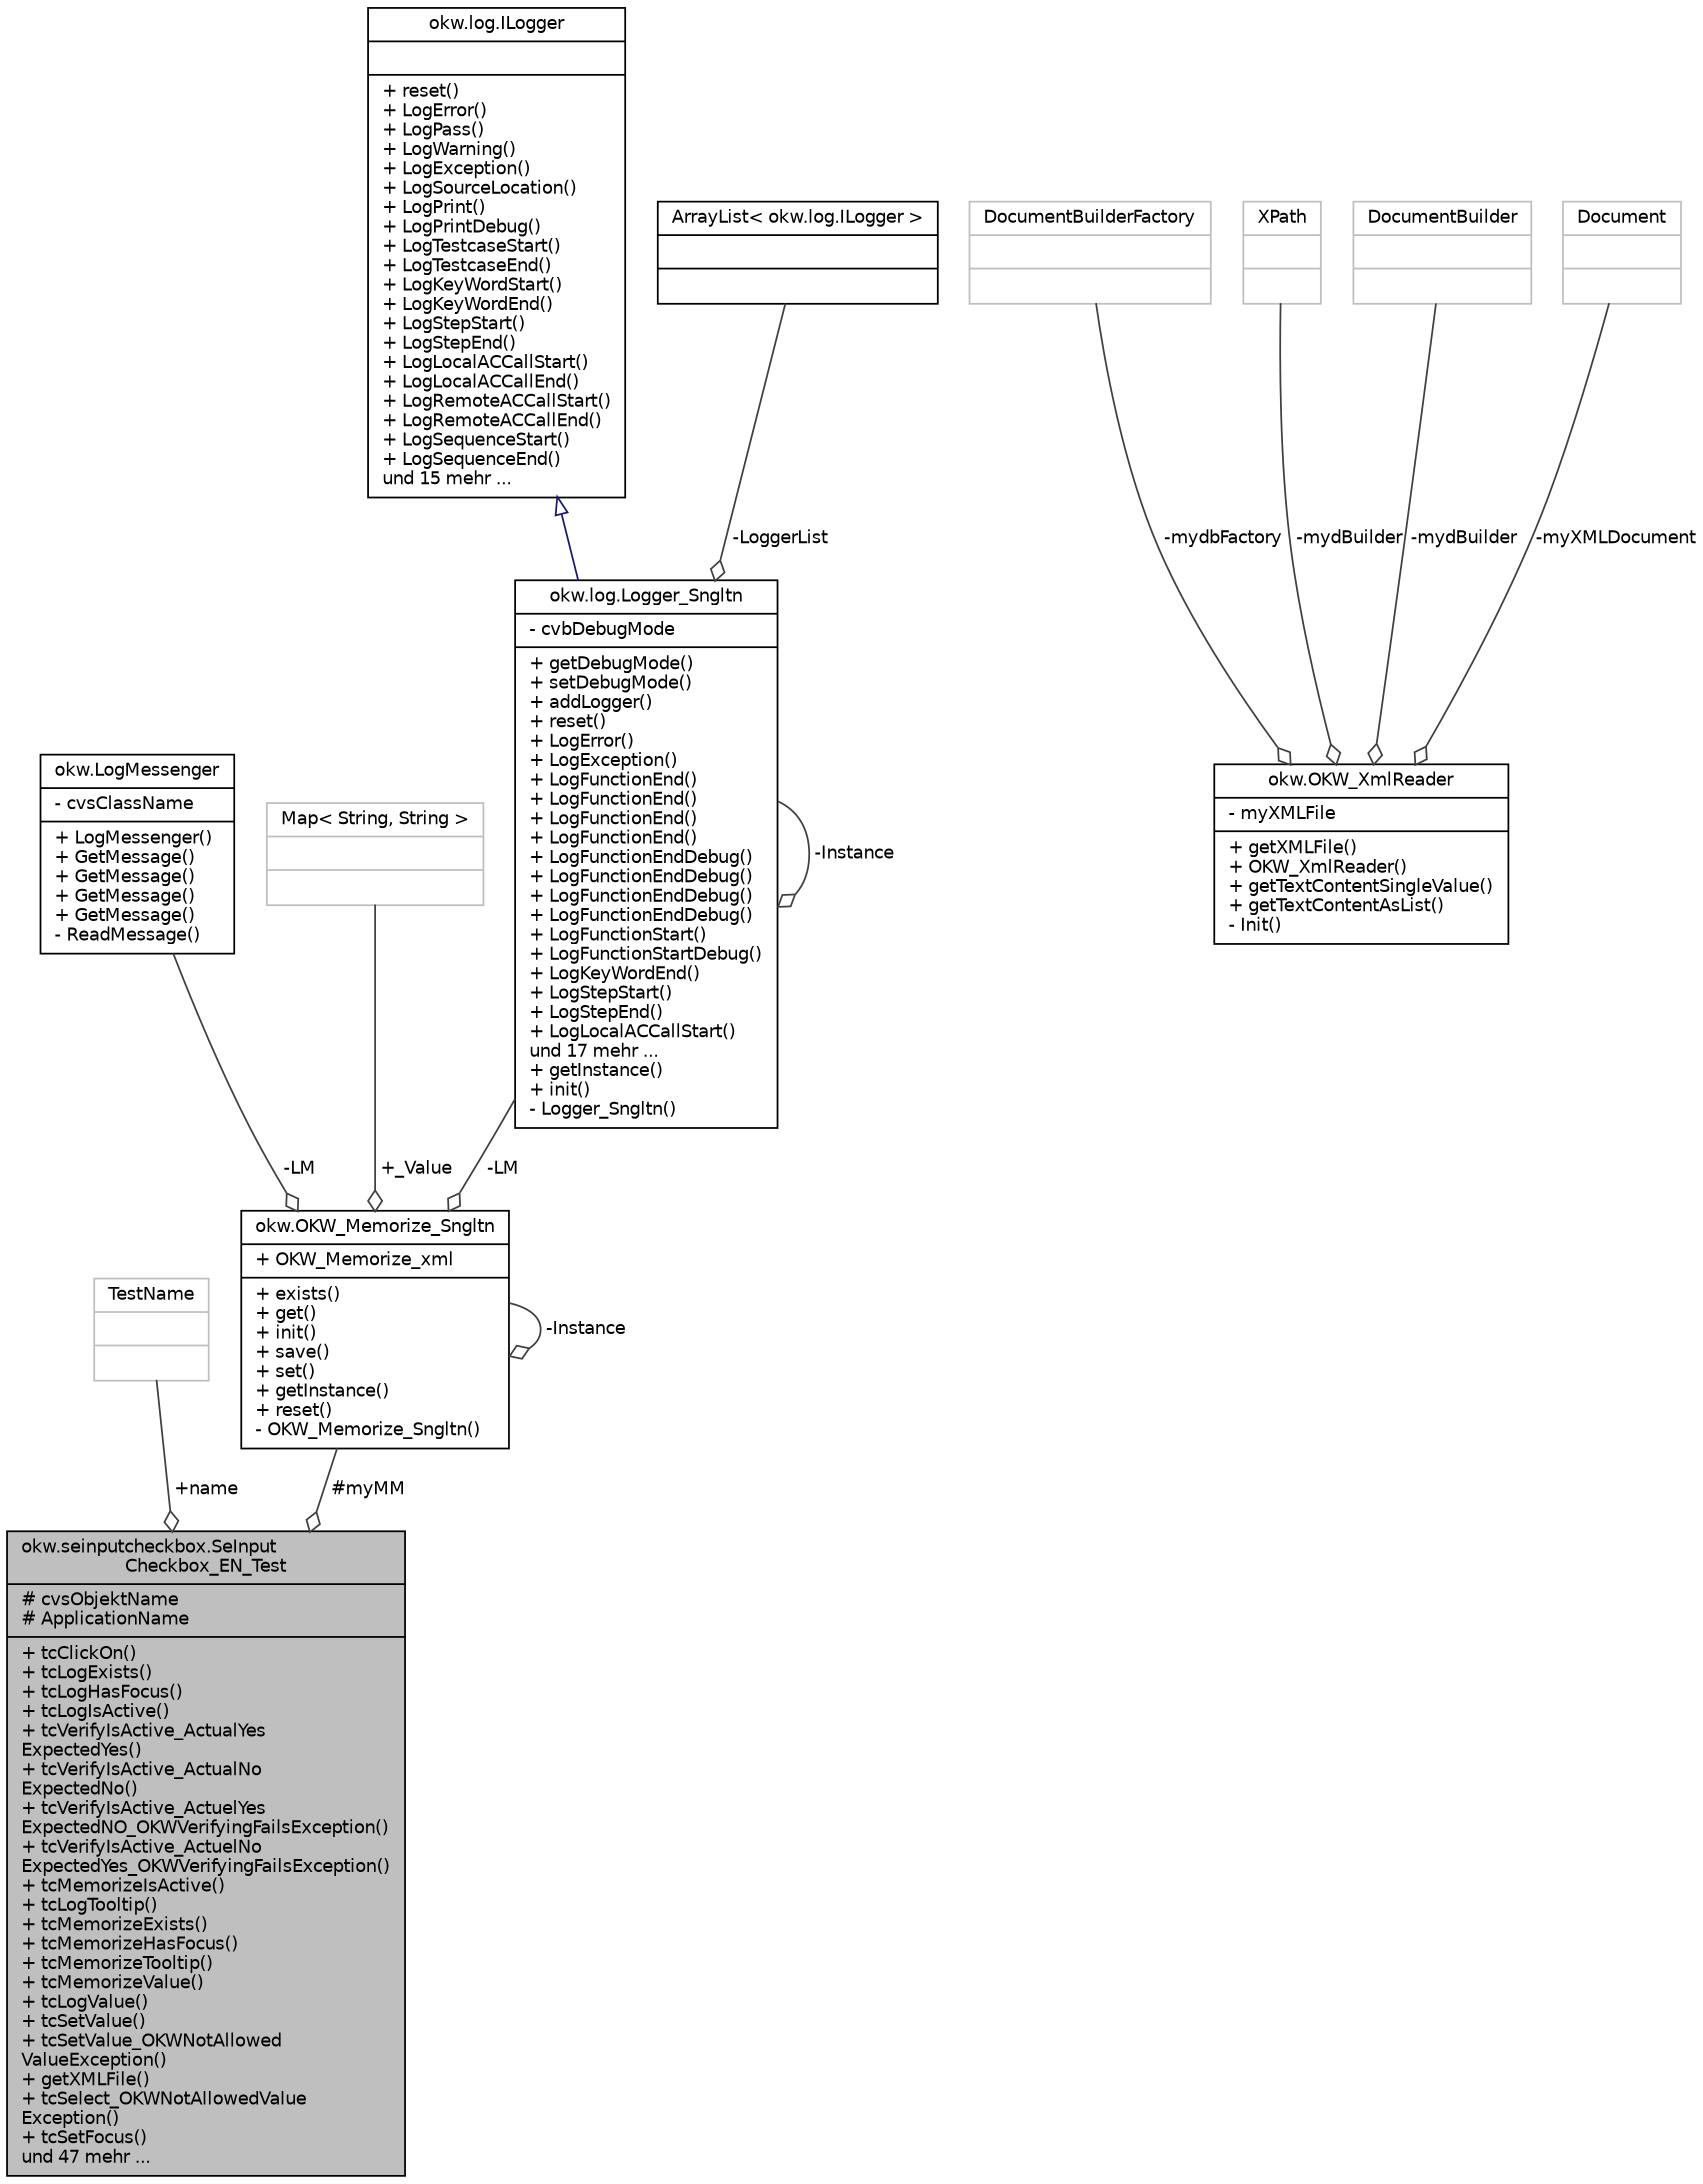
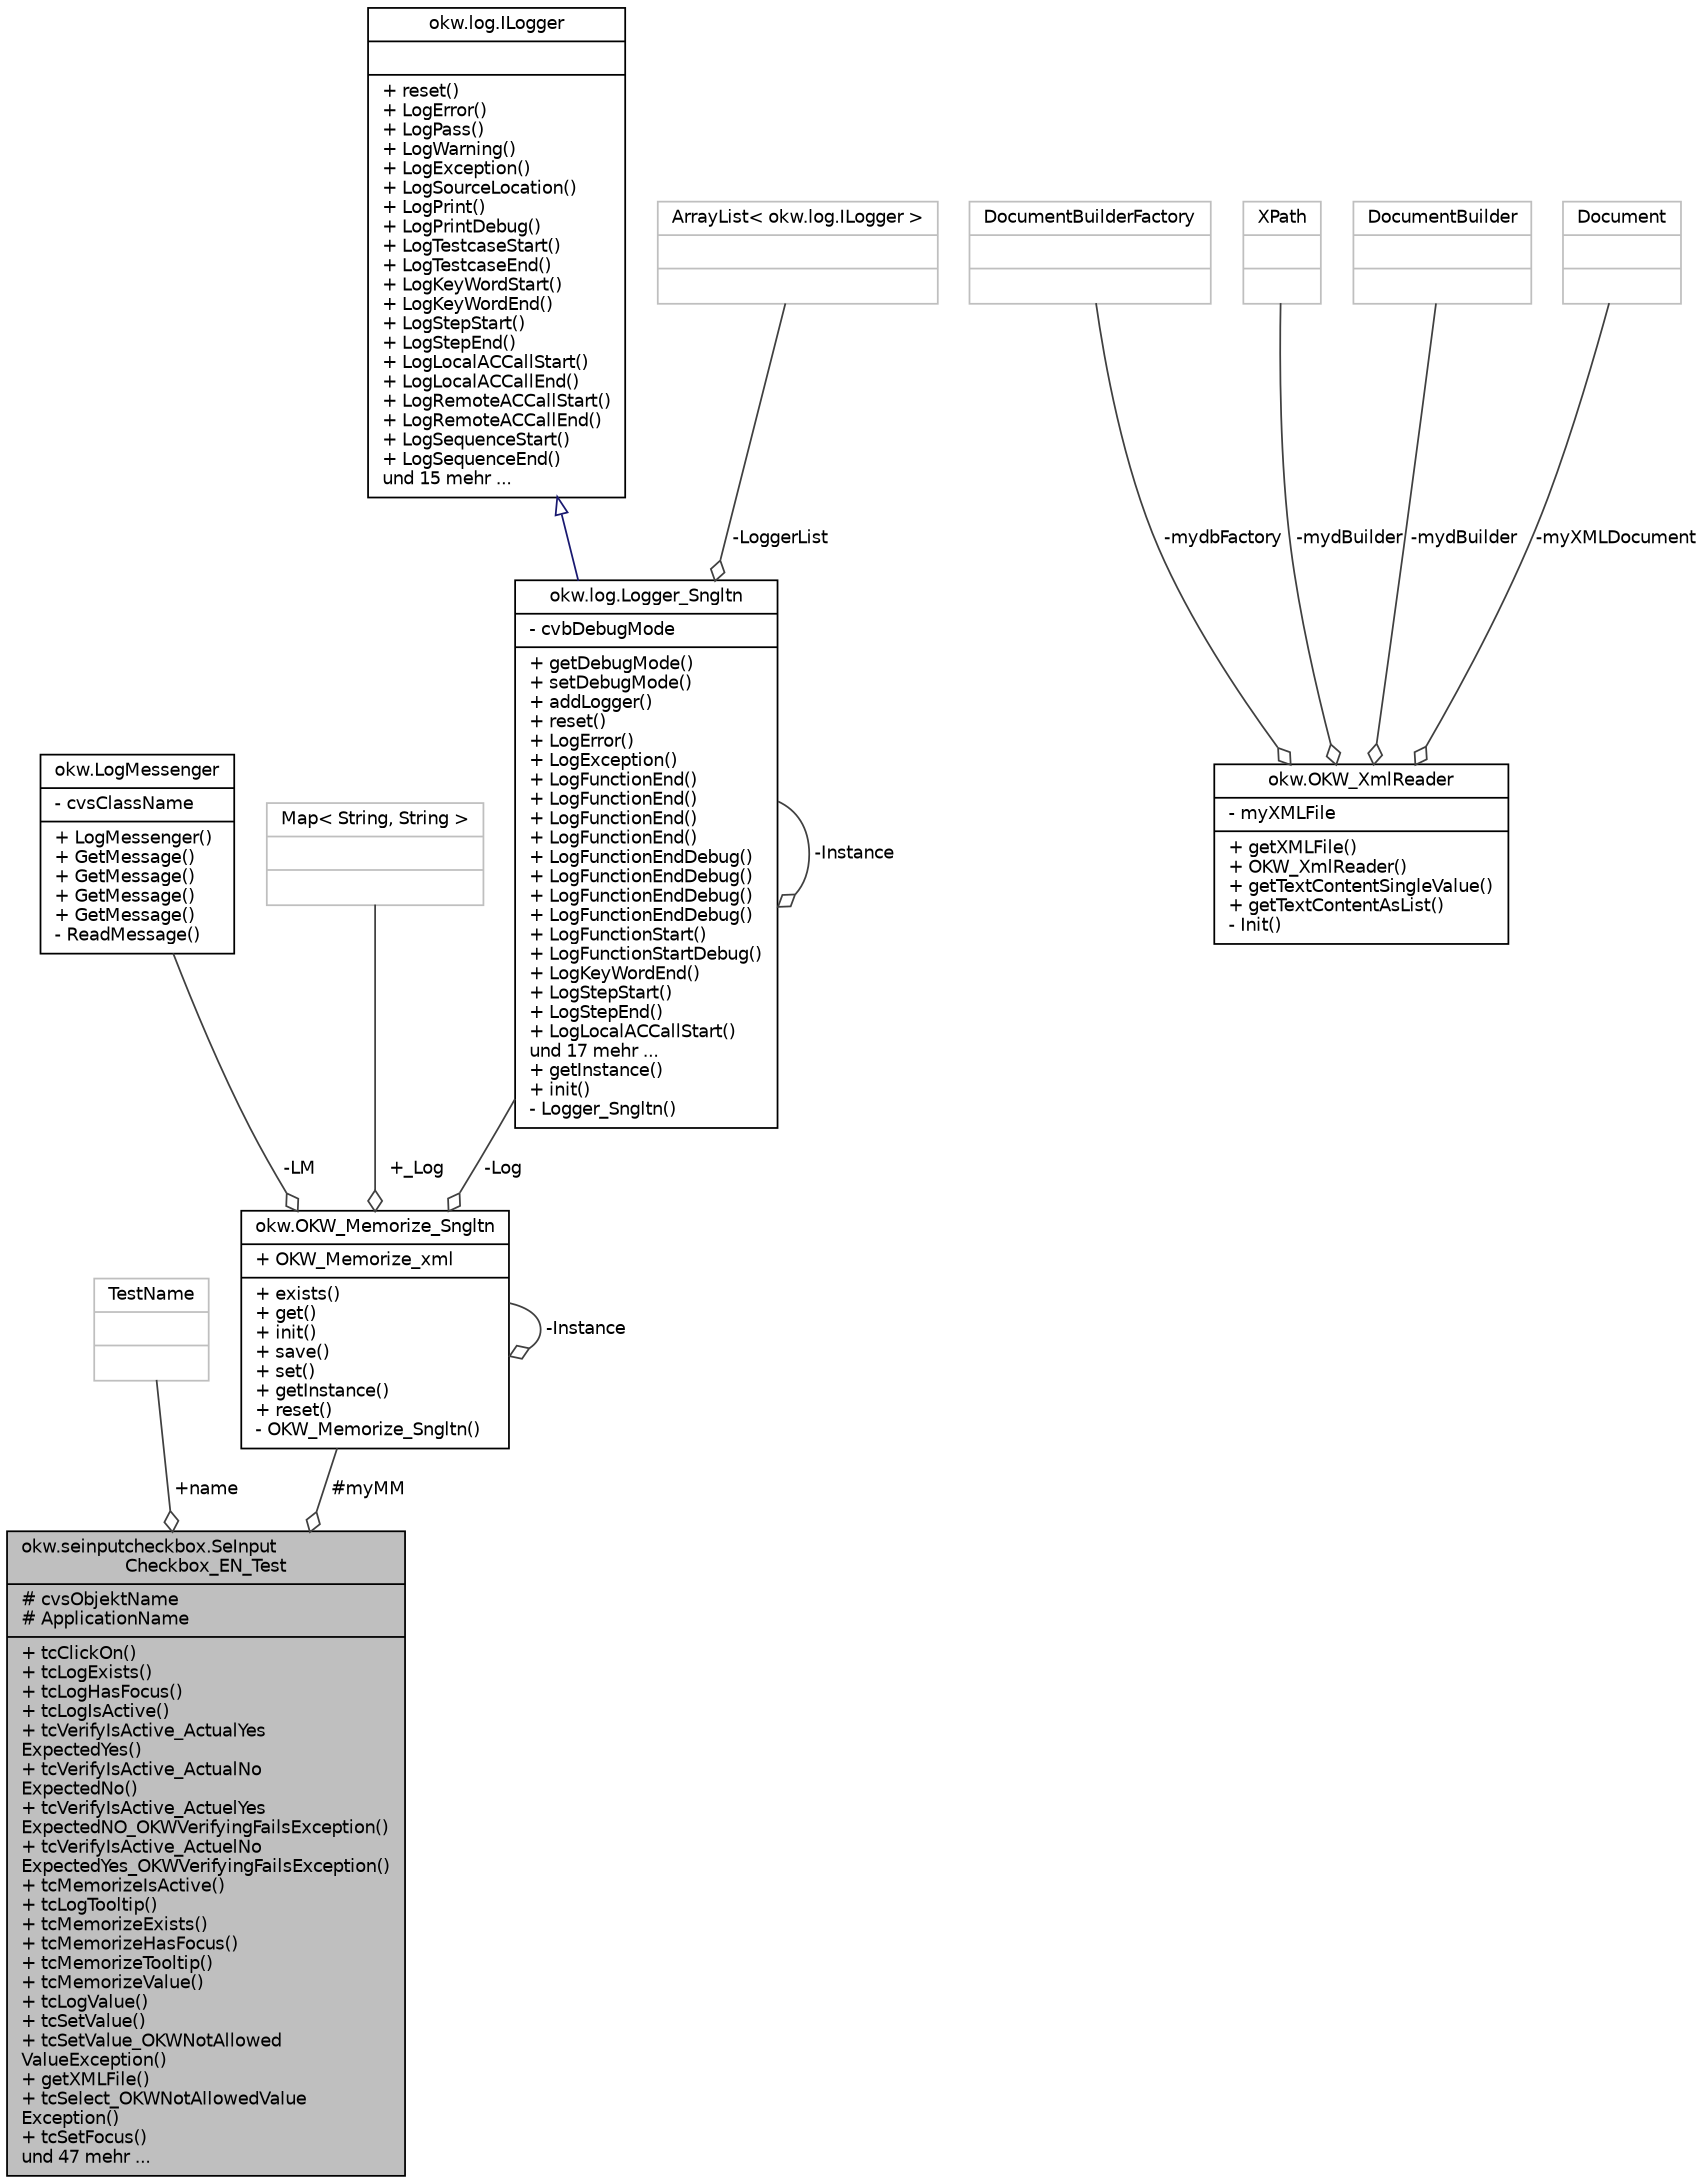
node "ArrayList< okw.log.ILogger >": color black -> grey75
edge "Map< String, String >" -> "okw.OKW_Memorize_Sngltn": label " +_Value" -> " +_Log"
edge "okw.log.Logger_Sngltn" -> "okw.OKW_Memorize_Sngltn": label " -LM" -> " -Log"
